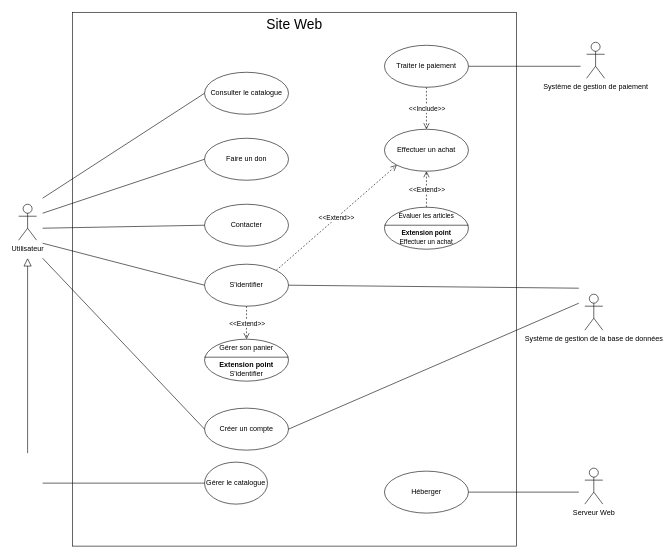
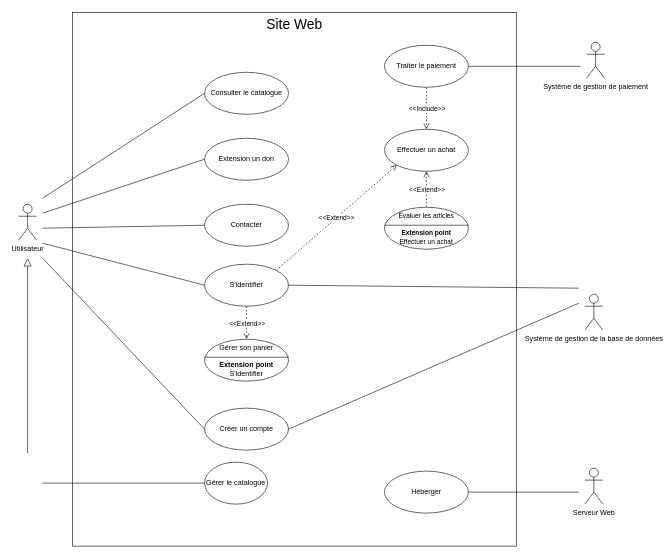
node "Faire un don": label "Faire un don" -> "Extension un don"
